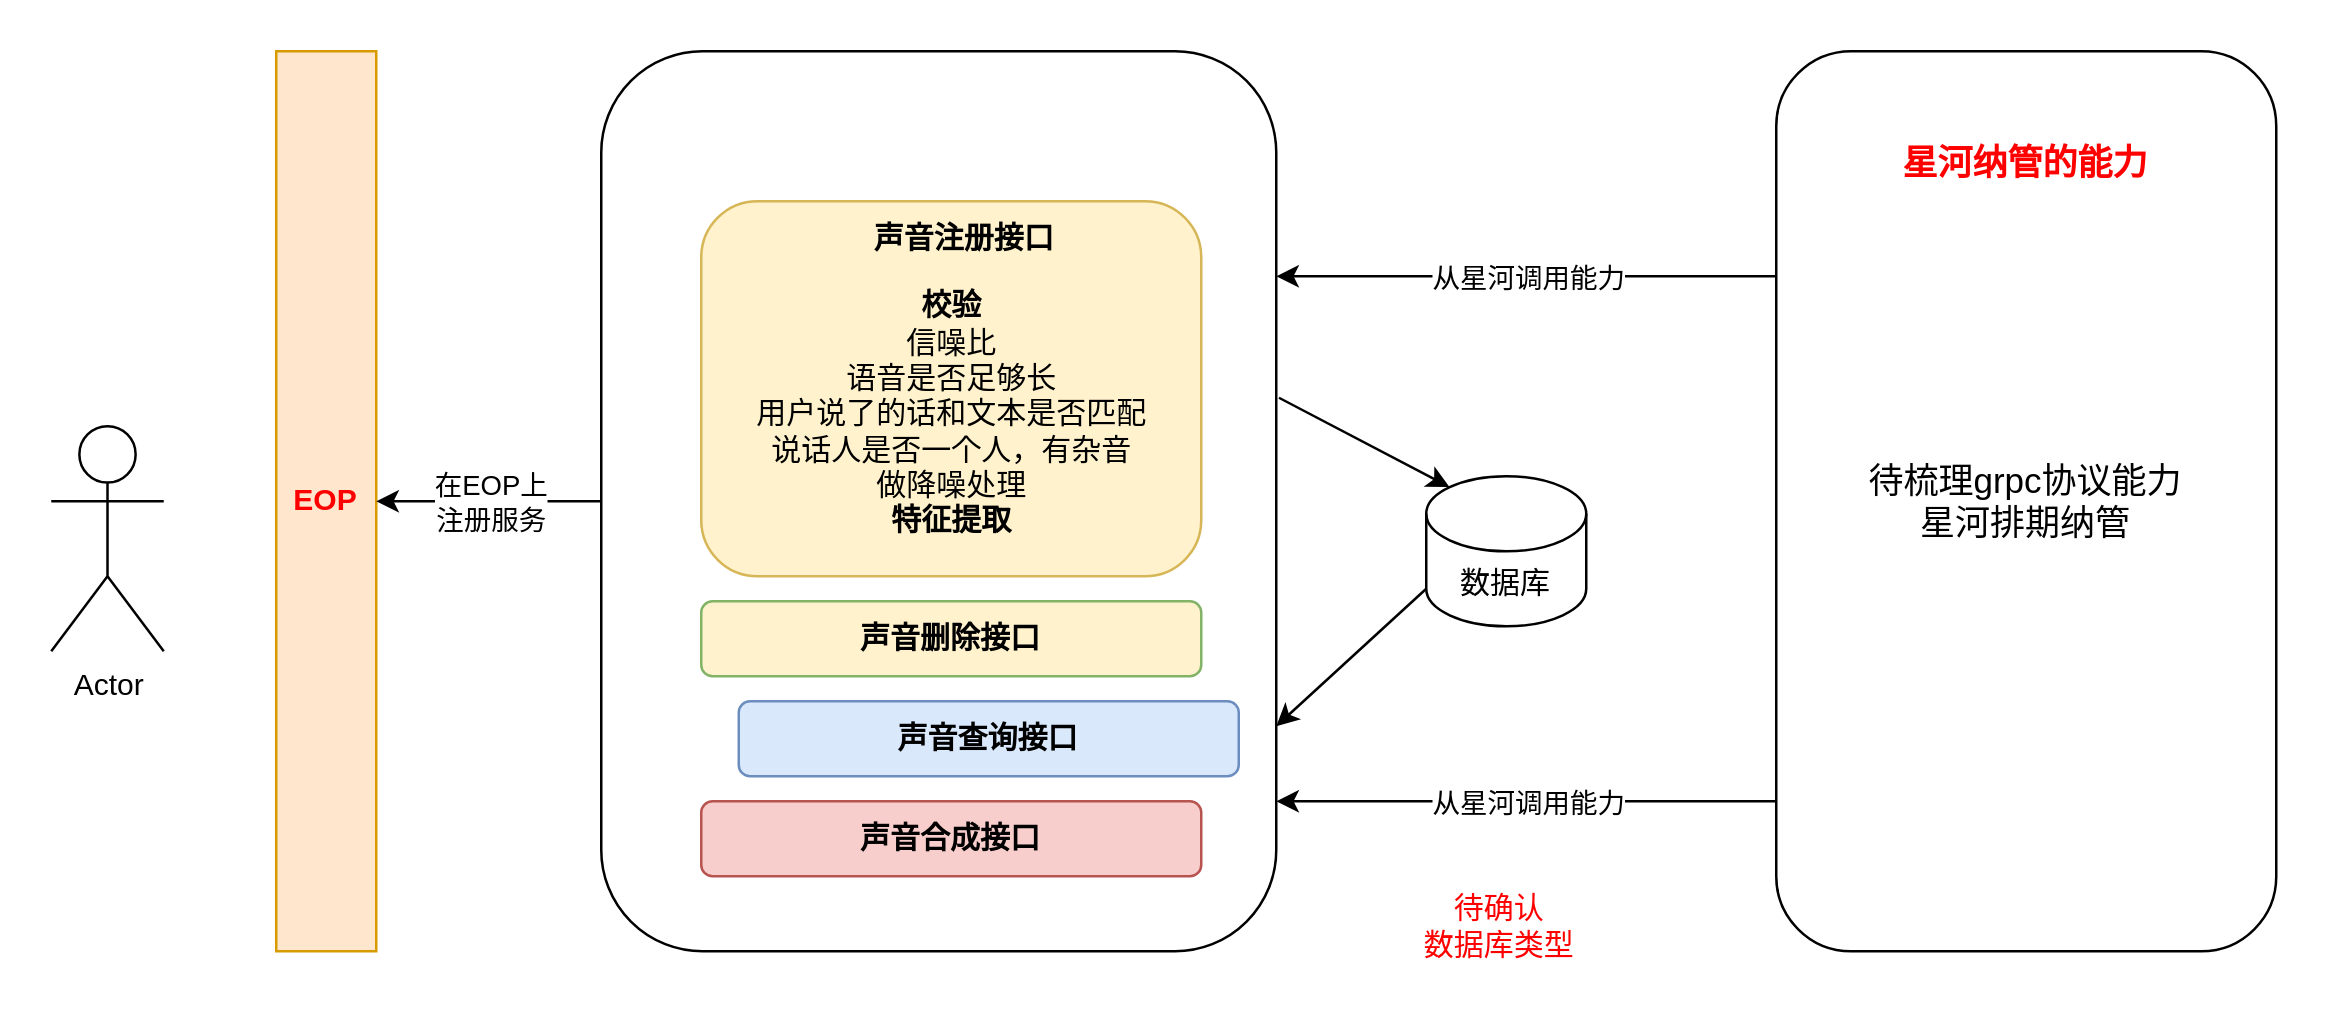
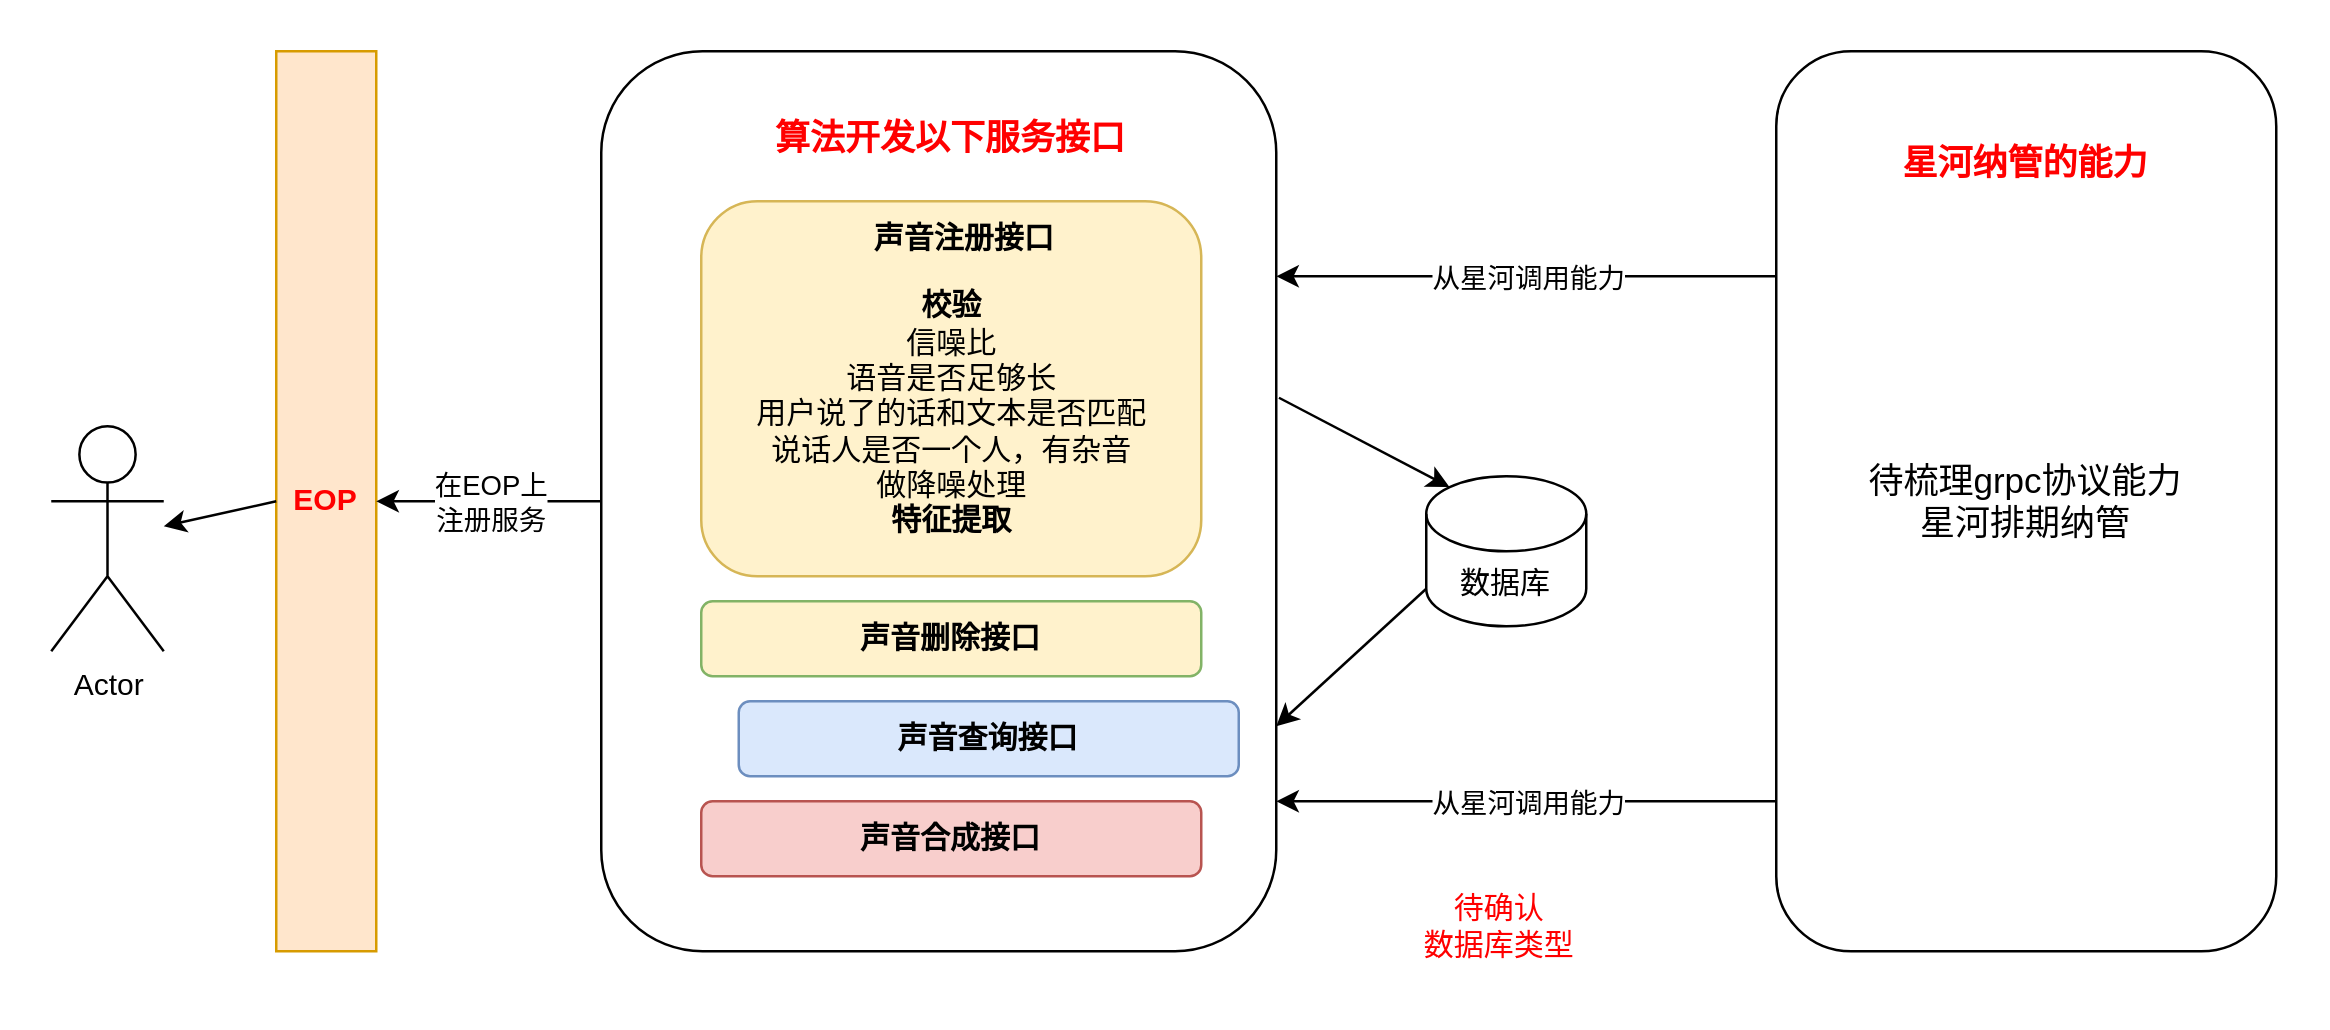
node "算法开发以下服务接口": added
edge "EOP" -> "Actor": added
